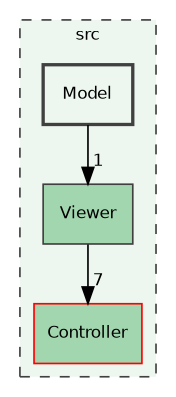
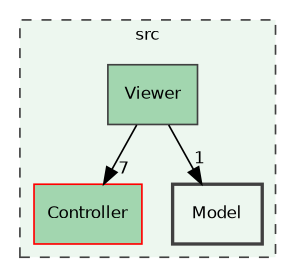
edge "Model" -> "Viewer": reversed
